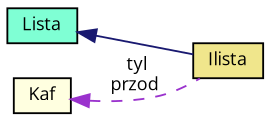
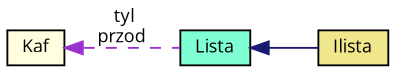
edge "Ilista" -> "Kaf": now "Lista" -> "Kaf"
